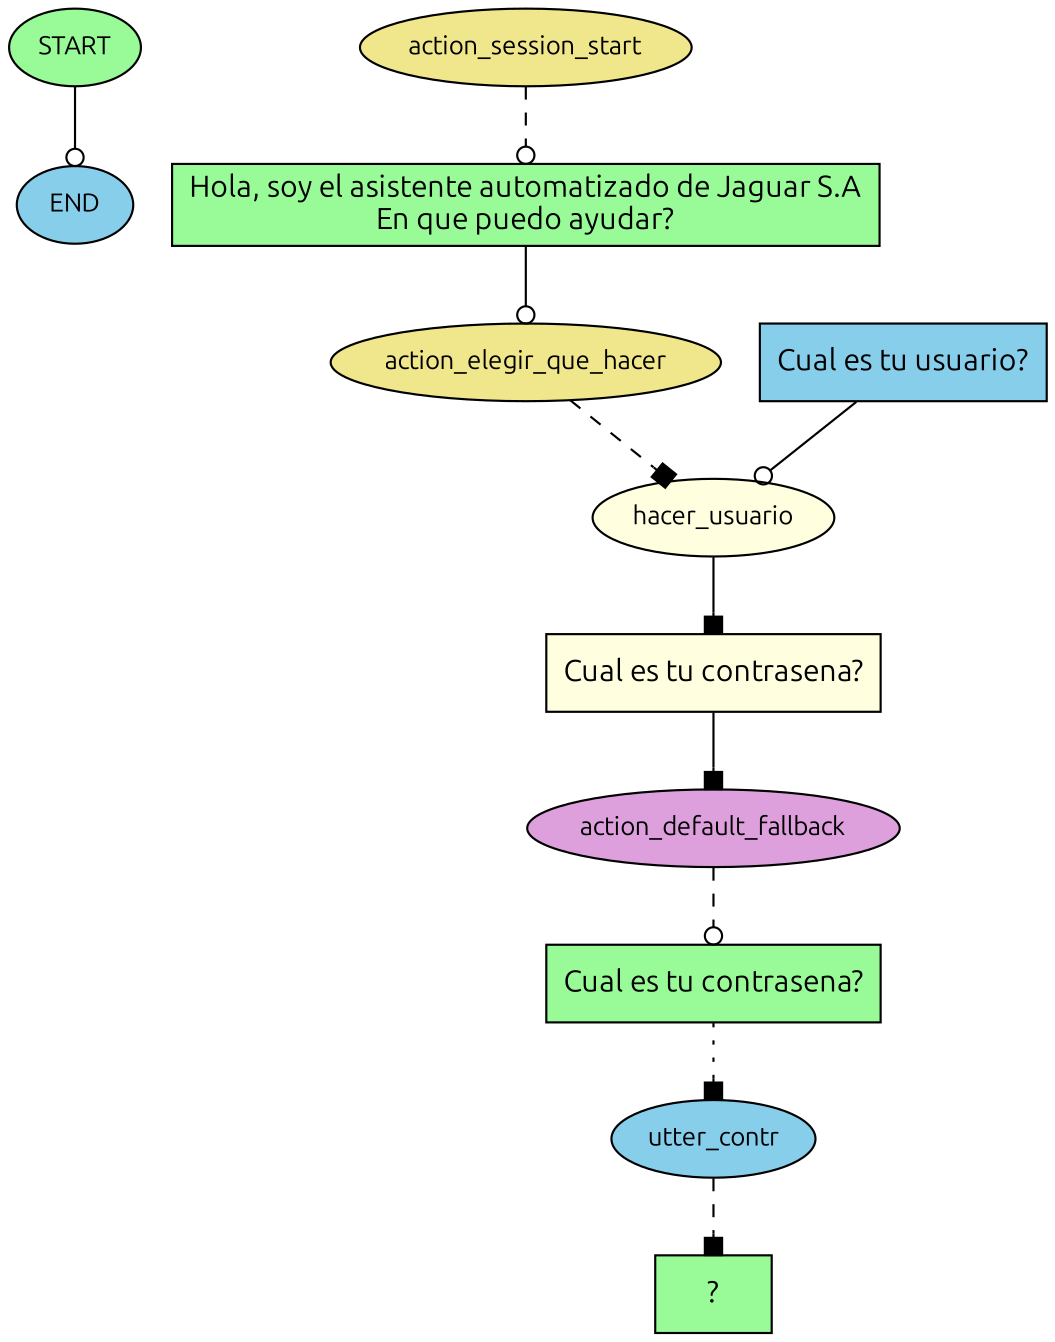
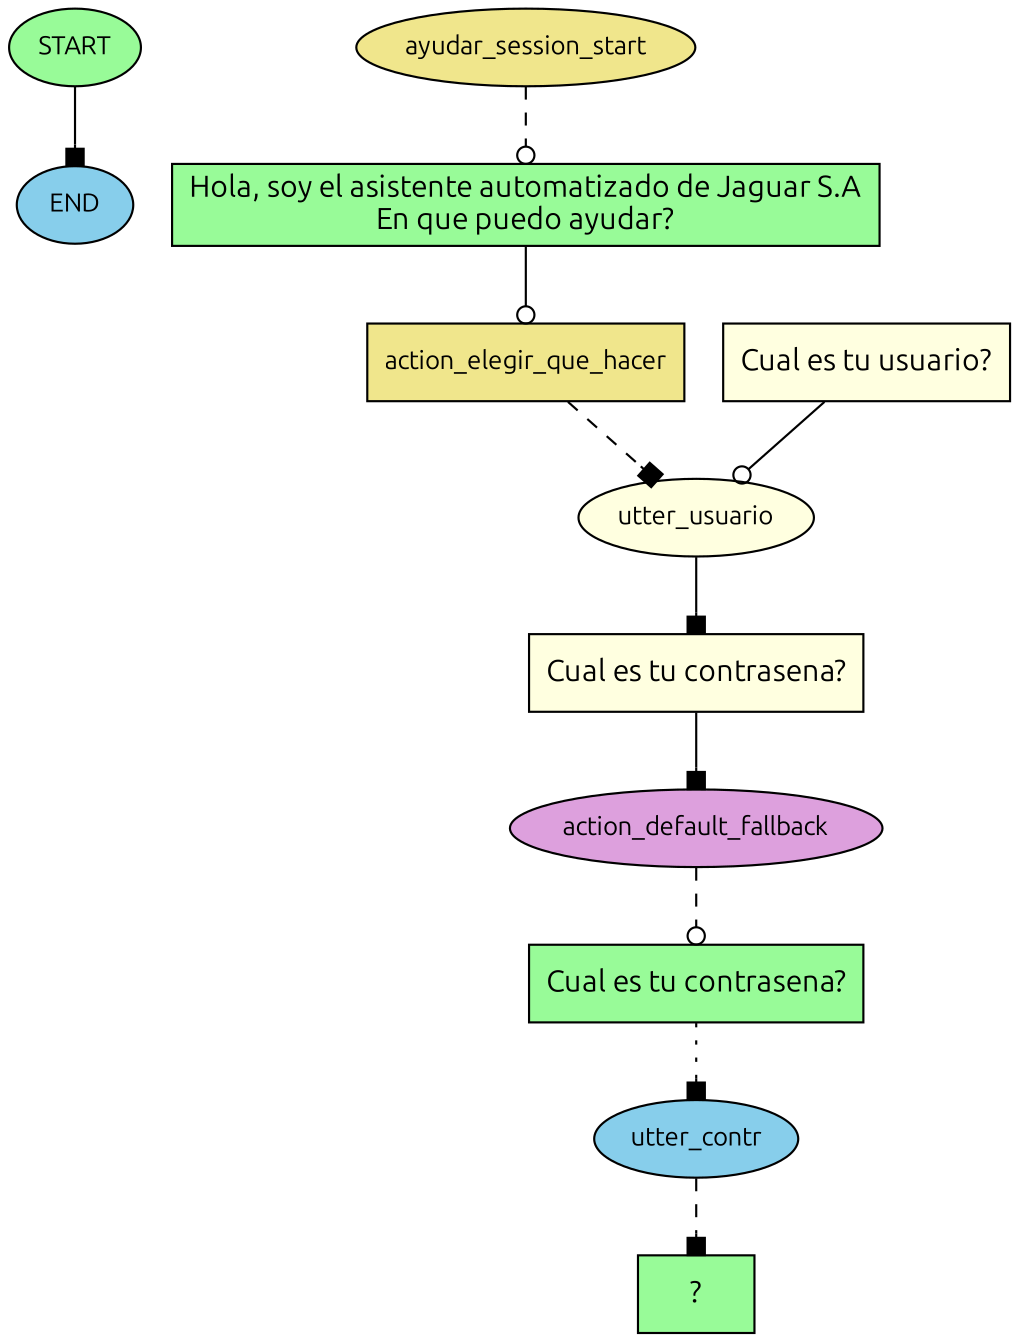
node "action_session_start": label "action_session_start" -> "ayudar_session_start"
edge "START" -> "END": arrowhead odot -> box
node "action_elegir_que_hacer": shape ellipse -> box
node "Cual es tu usuario?": fillcolor skyblue -> lightyellow
node "hacer_usuario": label "hacer_usuario" -> "utter_usuario"
